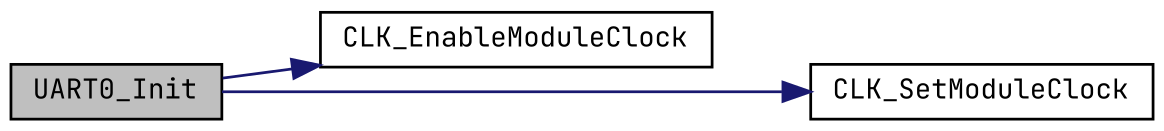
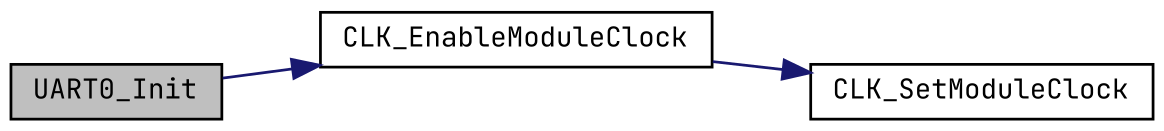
edge "UART0_Init" -> "CLK_SetModuleClock": now "CLK_EnableModuleClock" -> "CLK_SetModuleClock"
